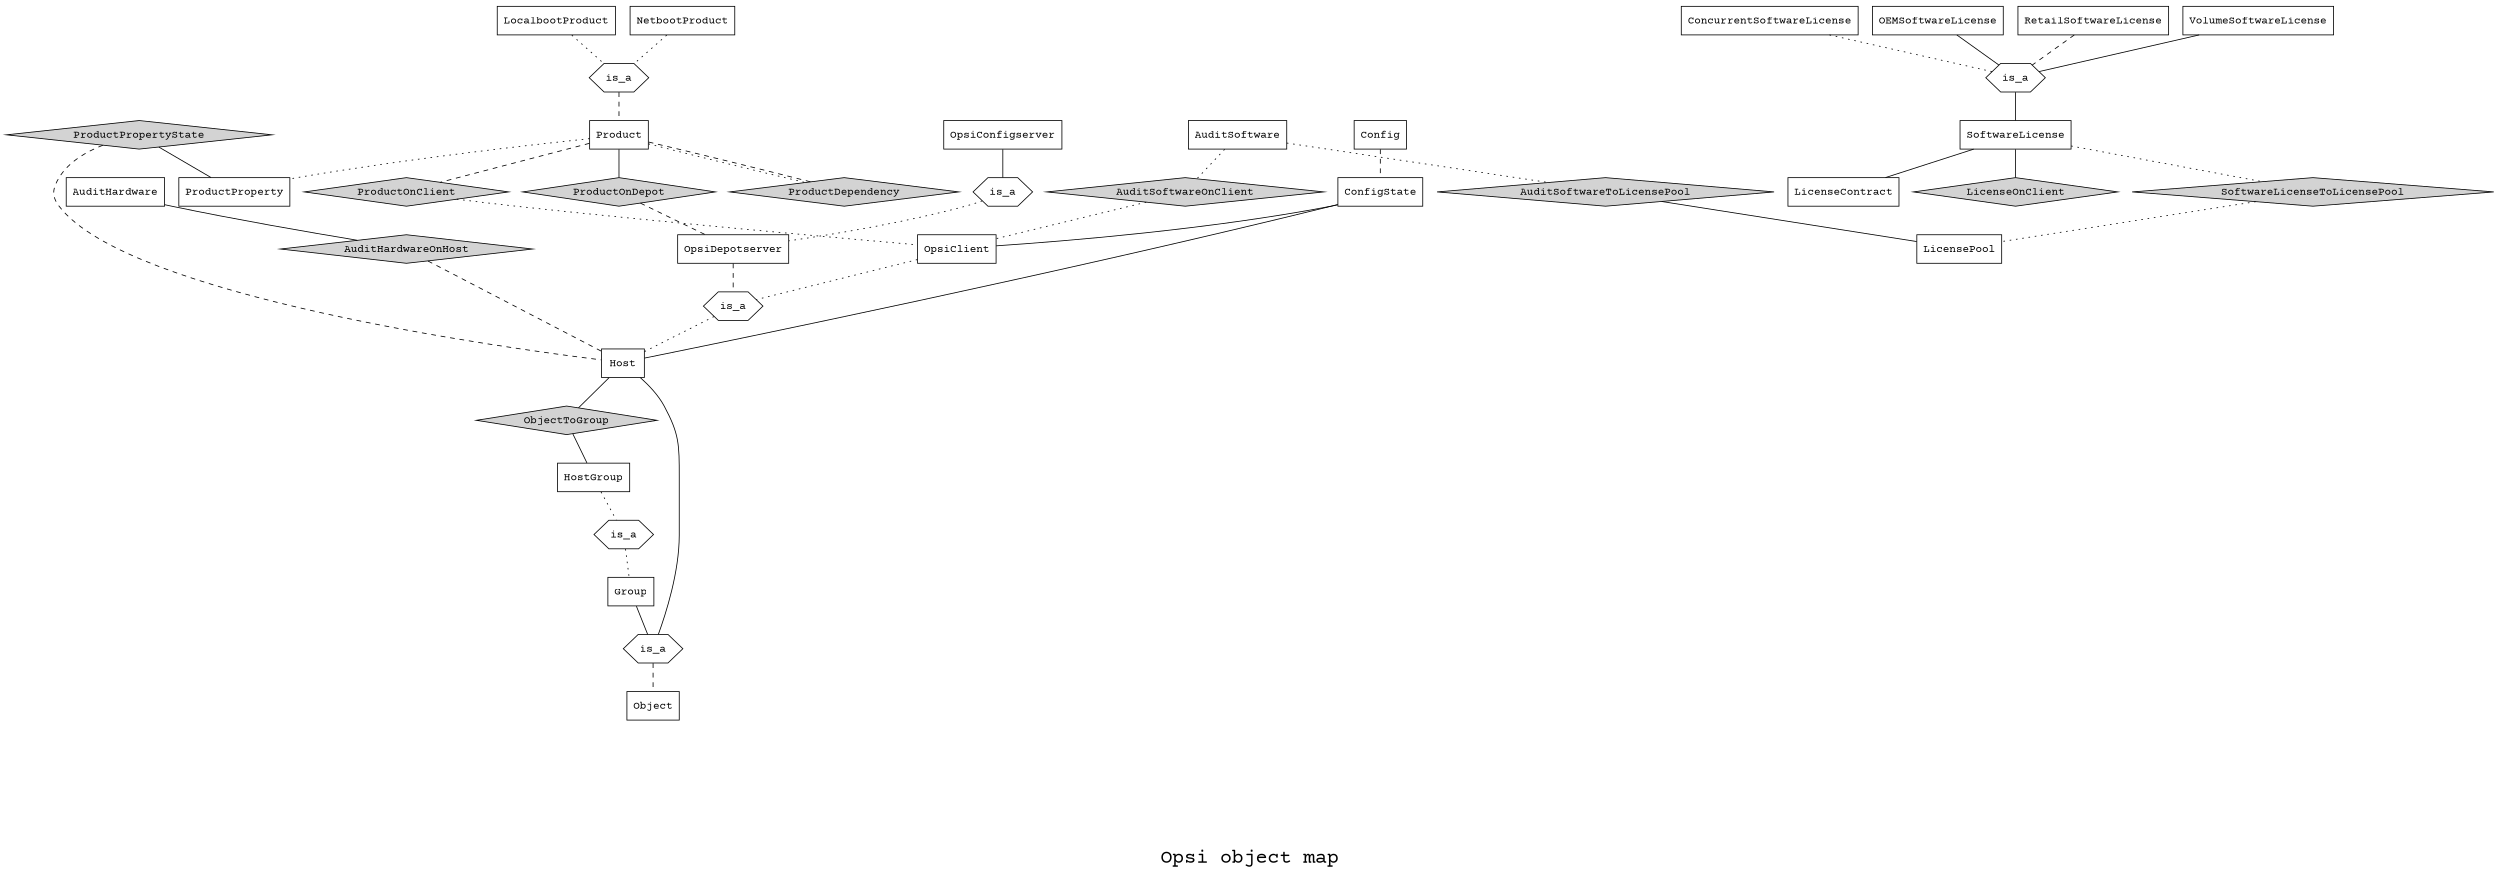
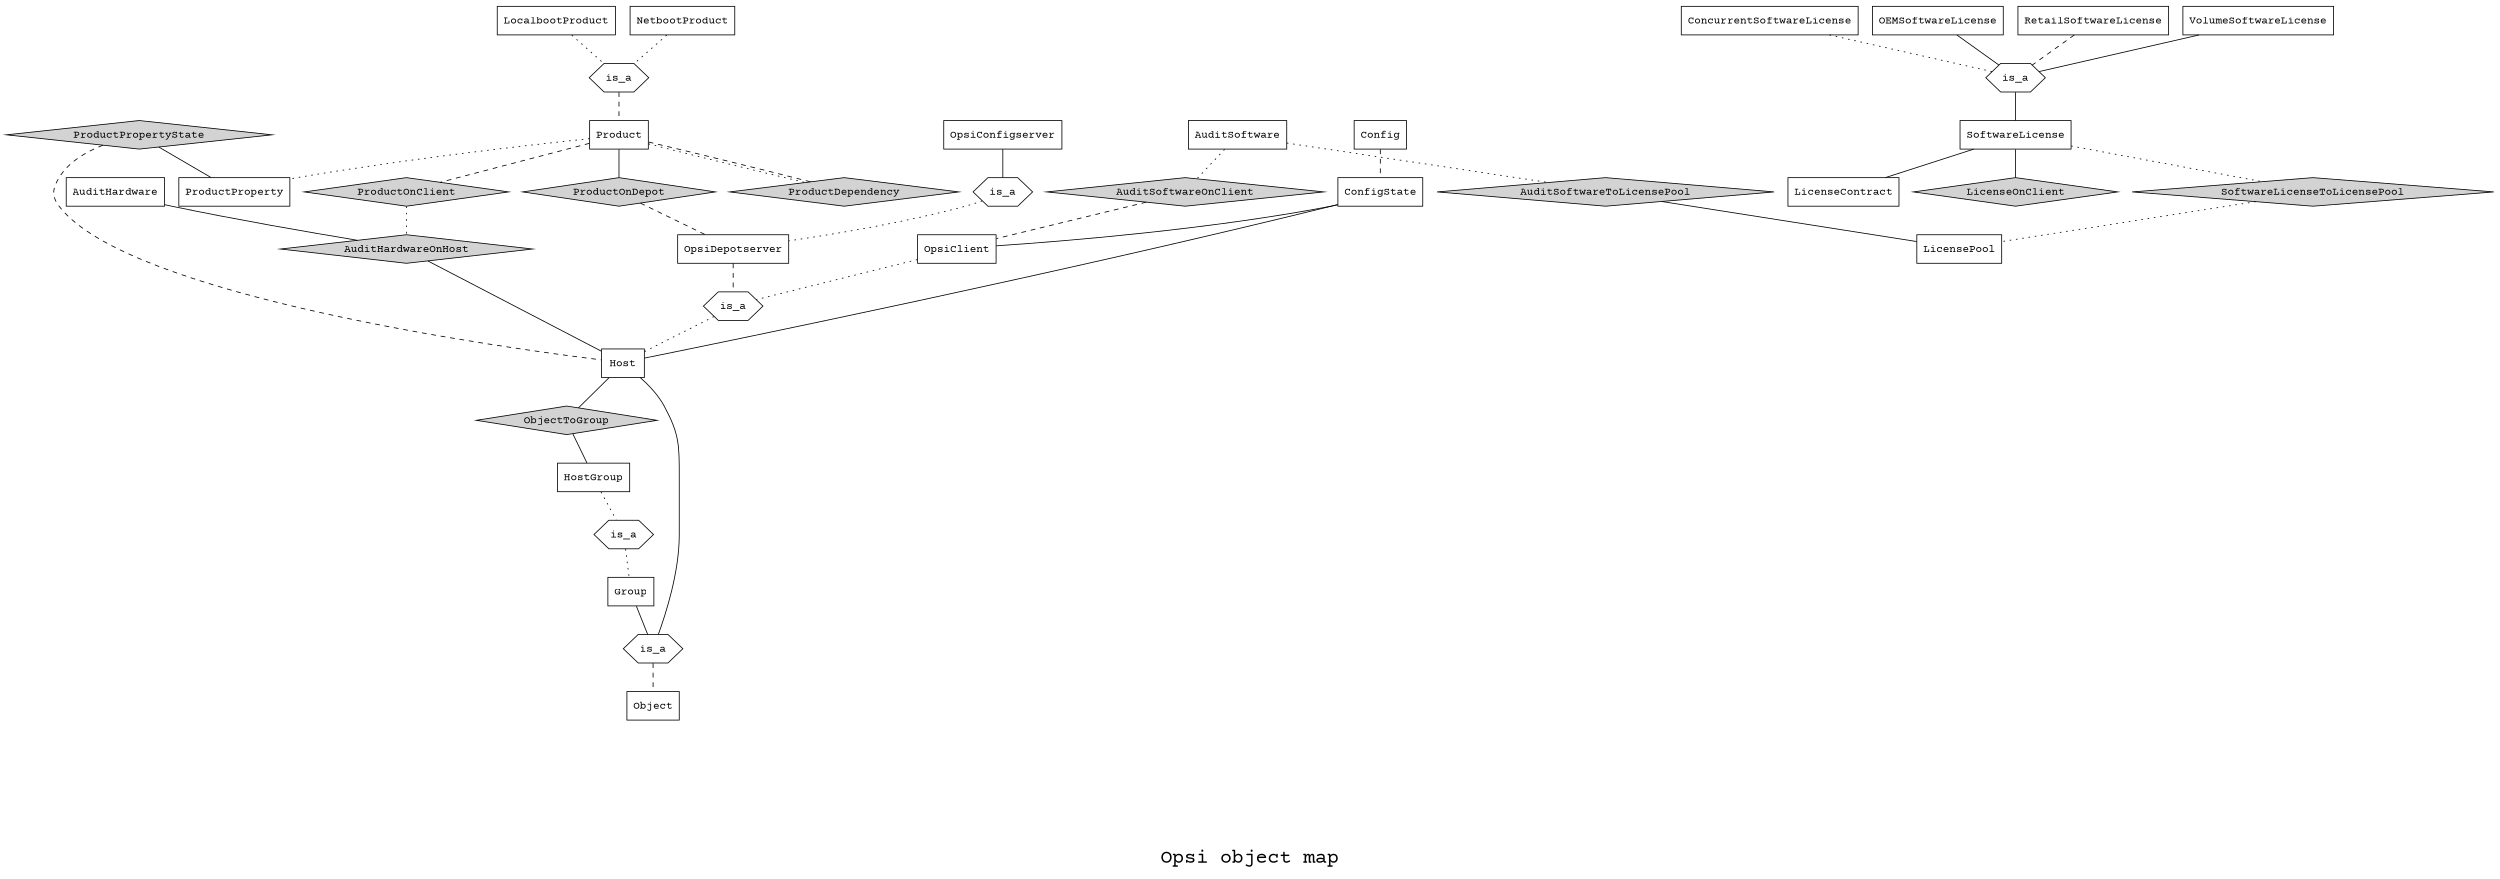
edge "AuditSoftwareOnClient" -- "OpsiClient": style dotted -> dashed
edge "ProductOnClient" -- "OpsiClient": now "ProductOnClient" -- "AuditHardwareOnHost"
edge "AuditHardwareOnHost" -- "Host": style dashed -> solid
